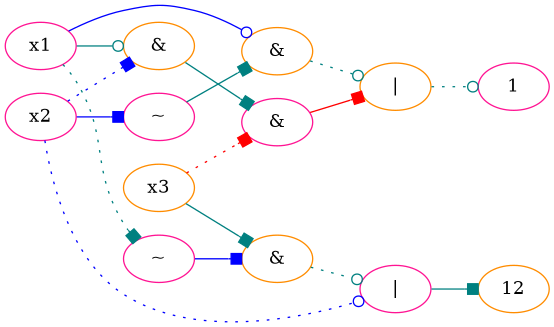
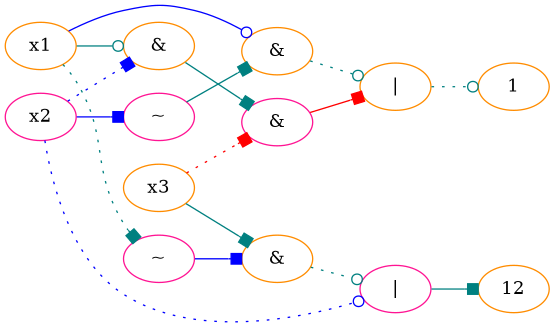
node "x1": color deeppink -> darkorange
node "1": color deeppink -> darkorange
